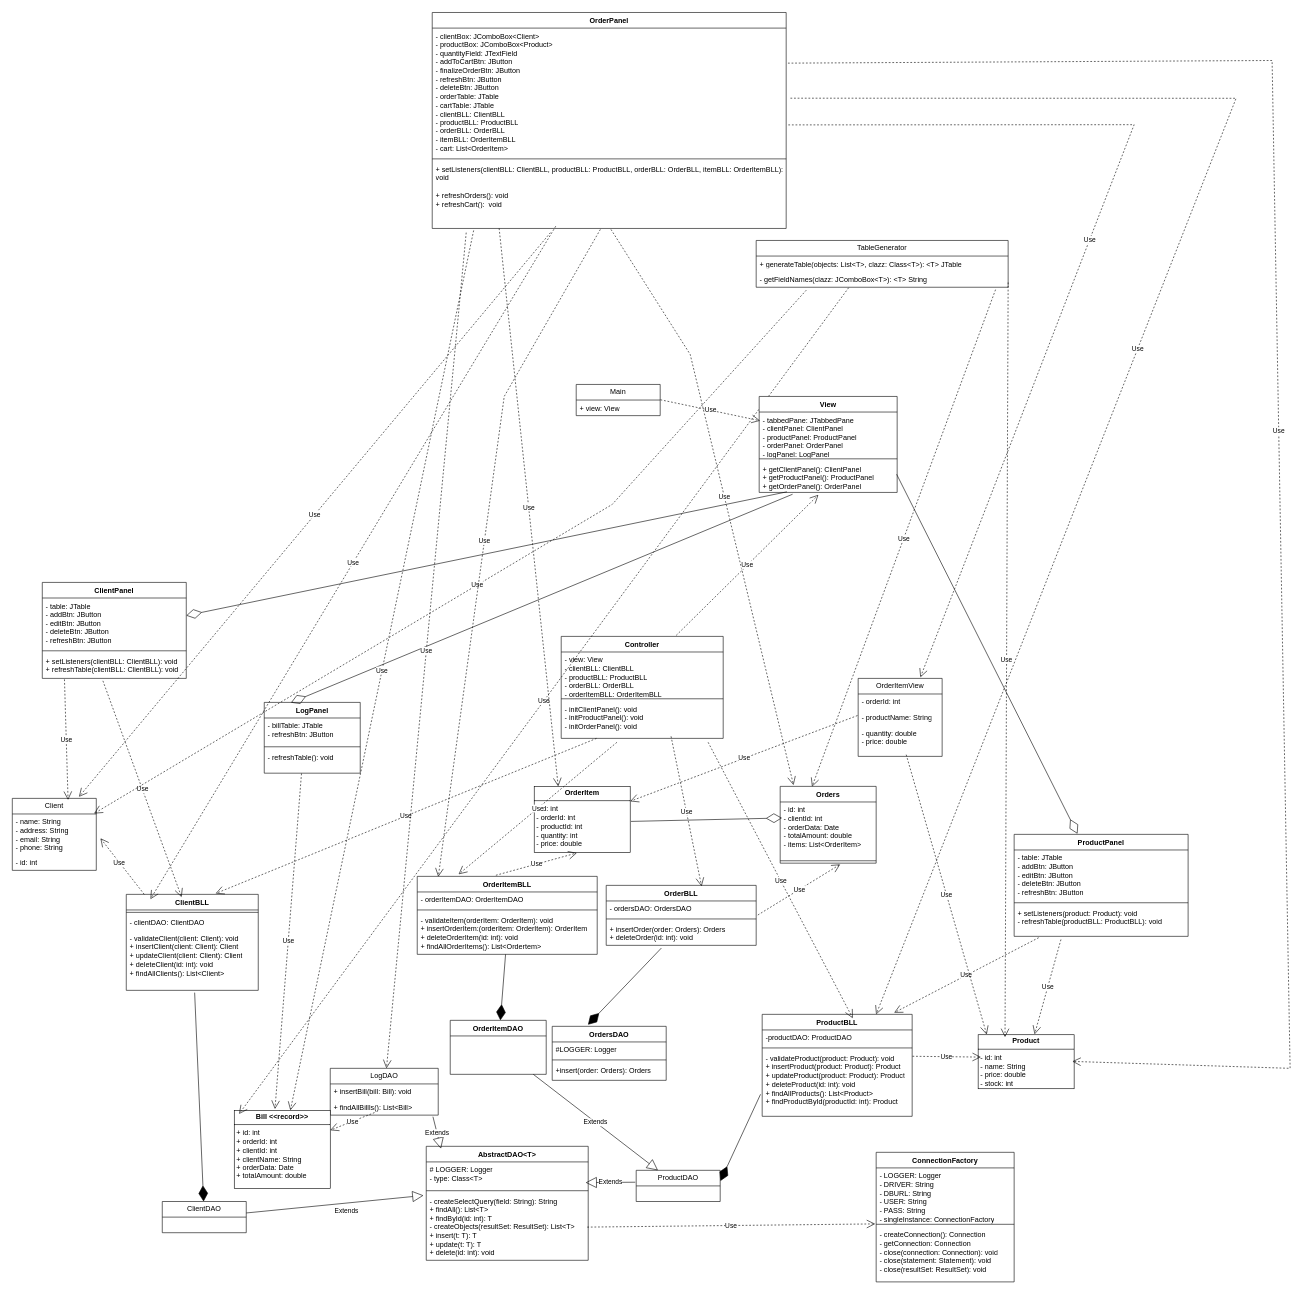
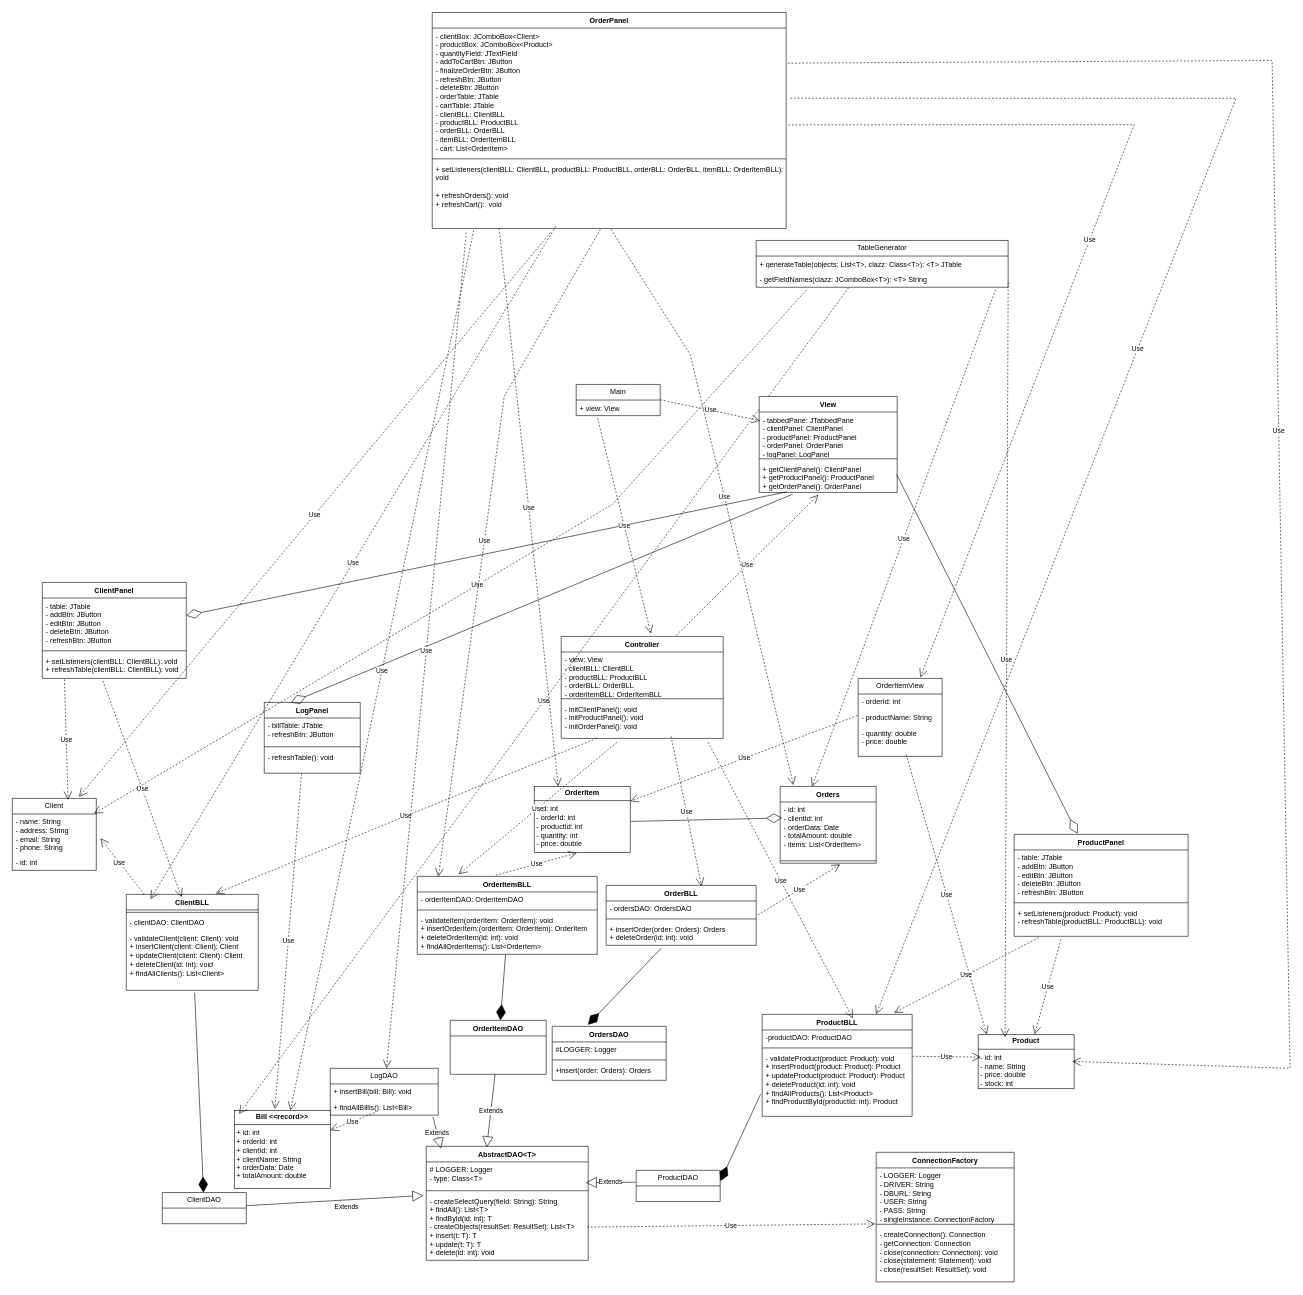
edge "+ view: View" -> "Controller": added, label "Use"
edge "OrderItemDAO" -> "ProductDAO": now "OrderItemDAO" -> "AbstractDAO<T>"
node "ClientDAO": moved (204, 1217) -> (204, 1208)
